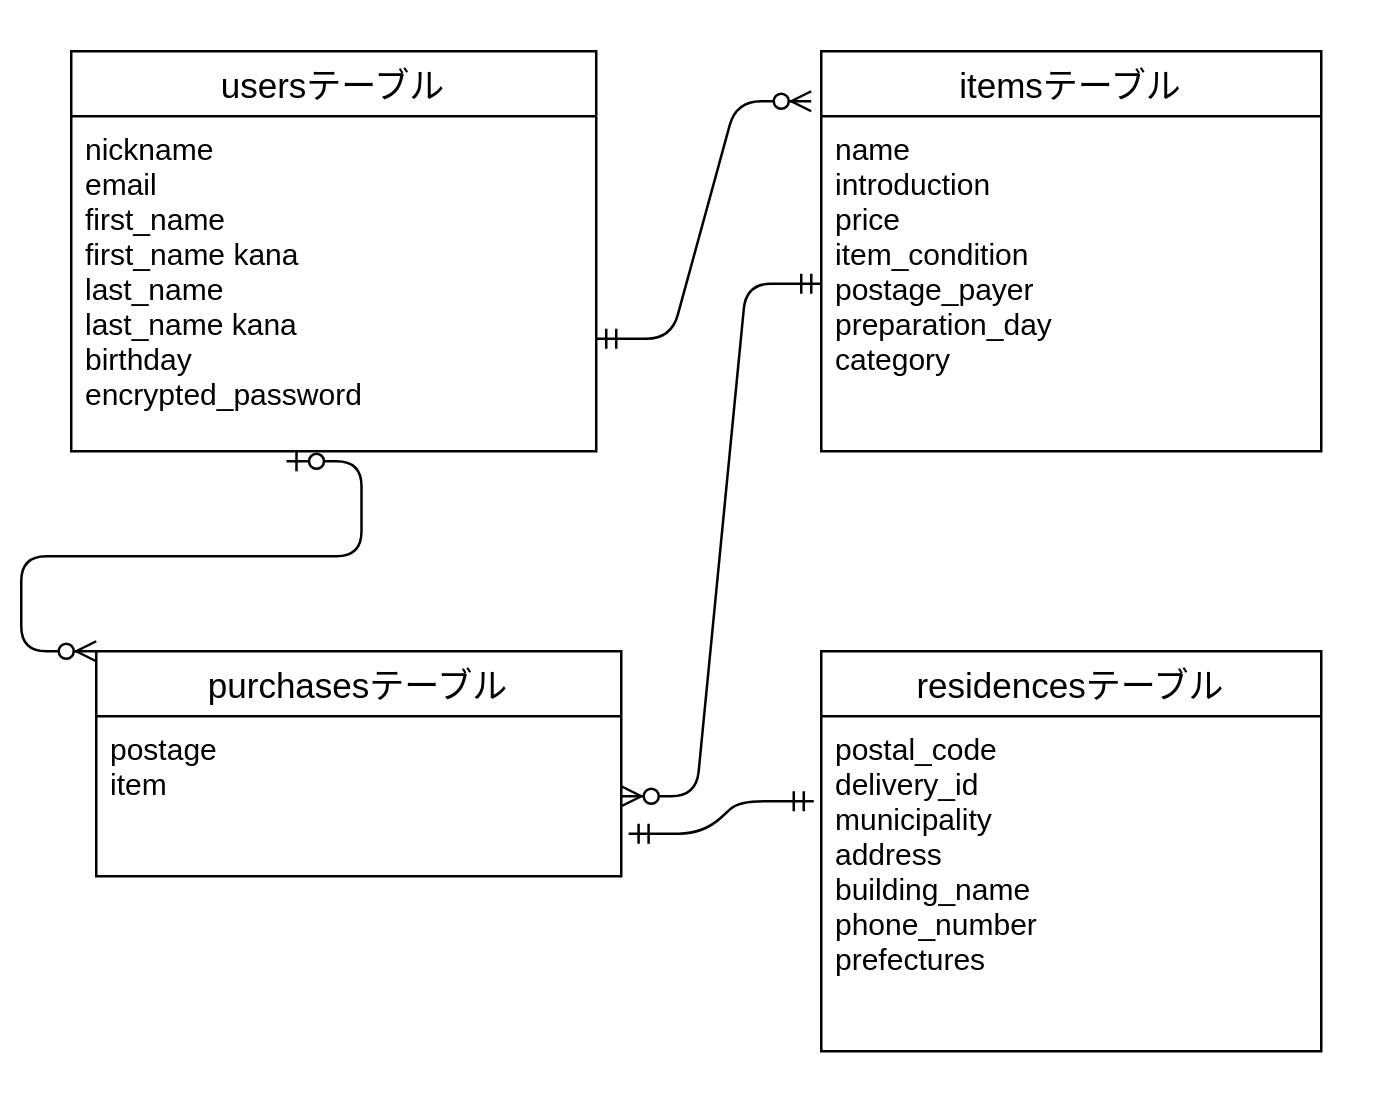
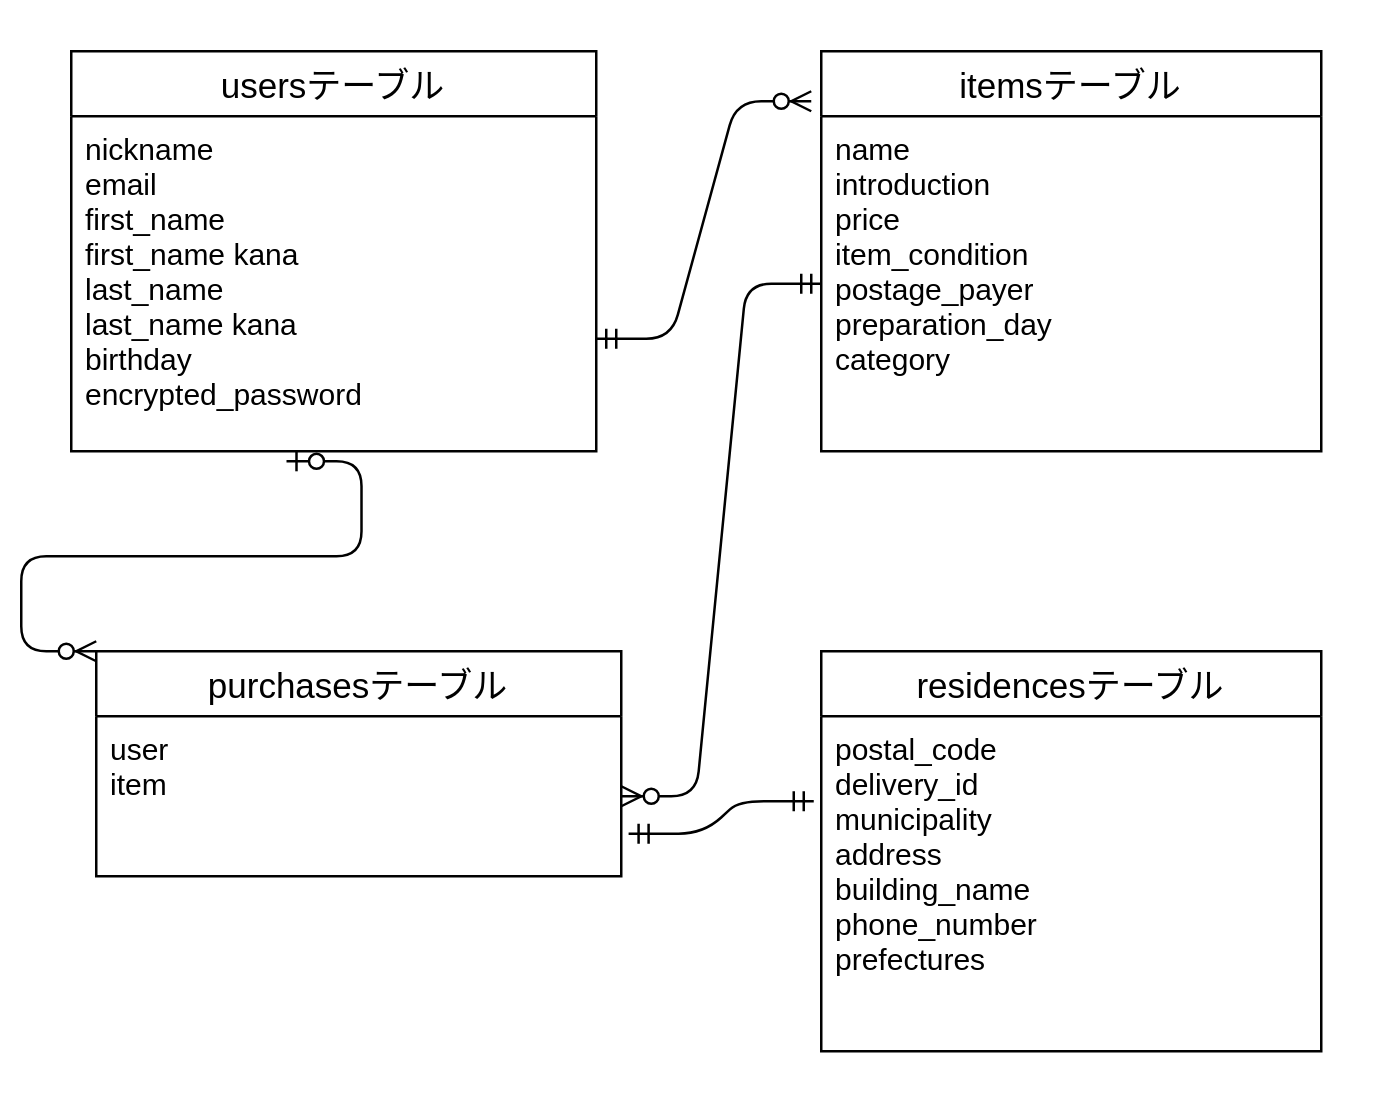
node "postage item": label "postage item" -> "user item"
